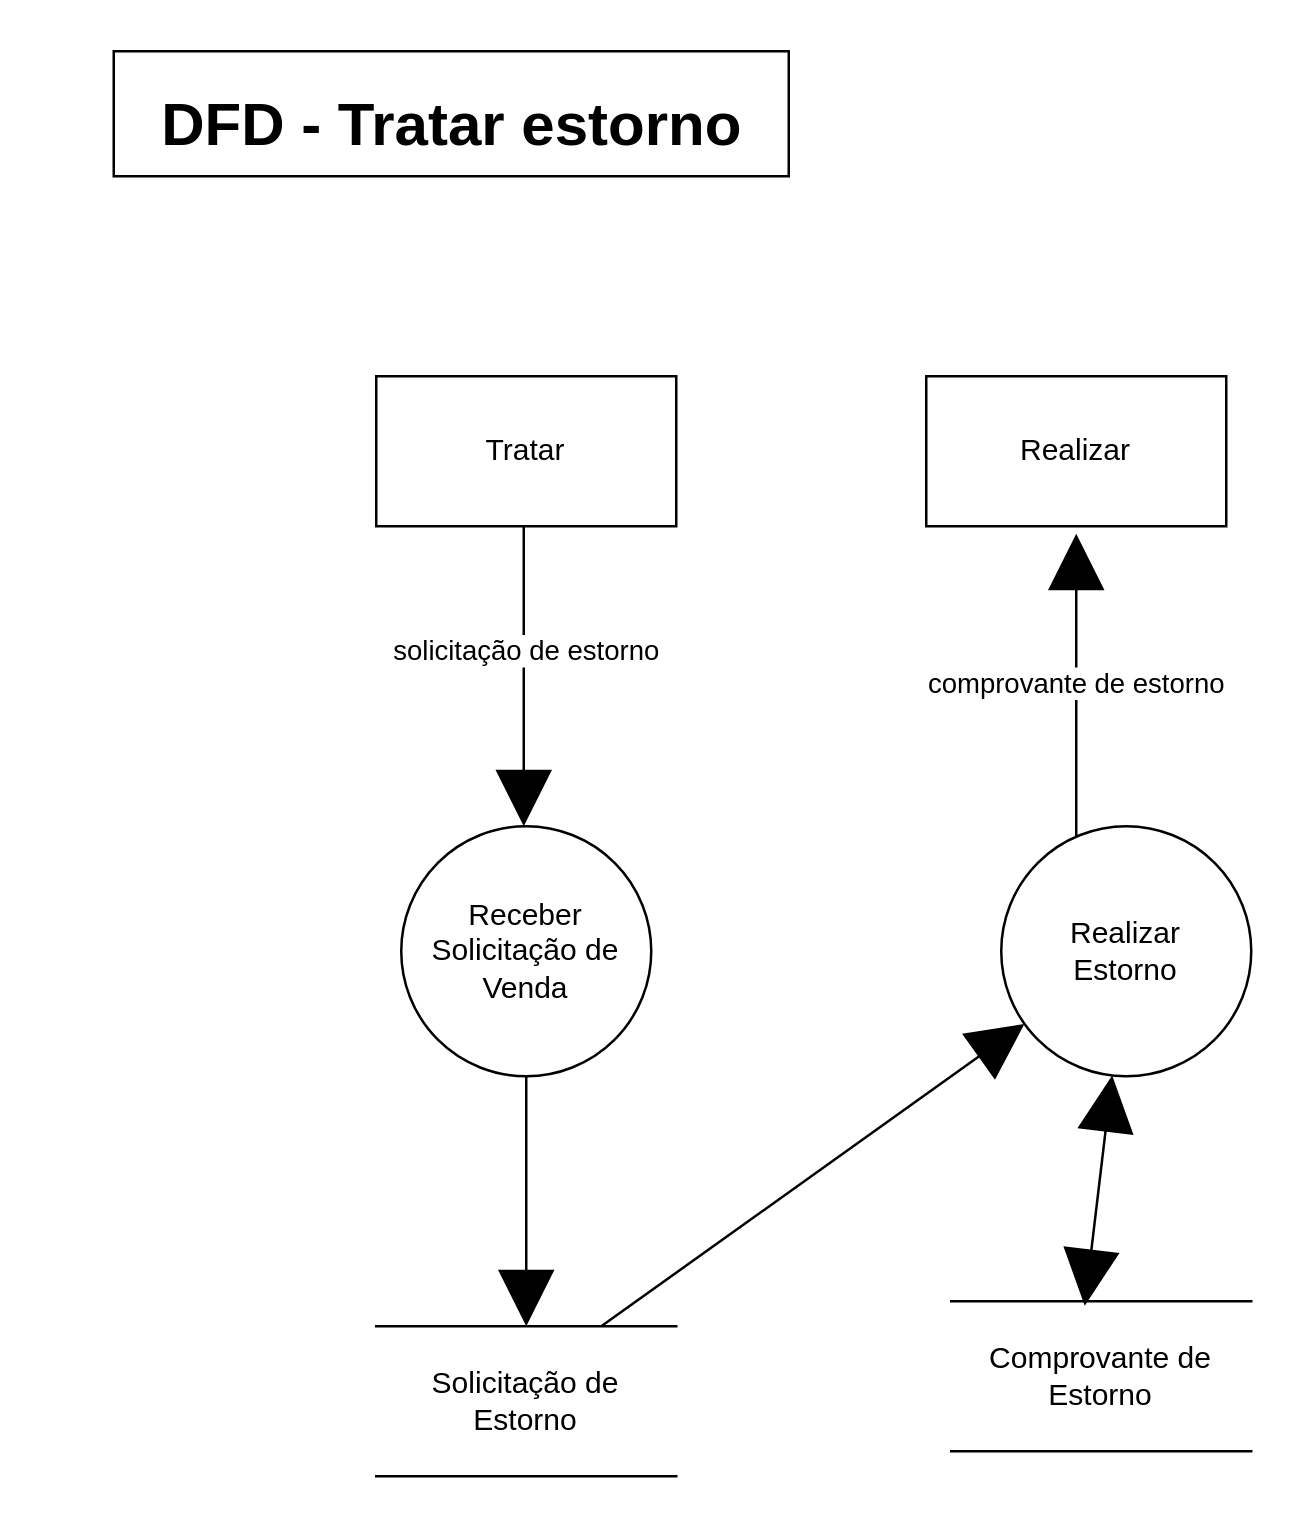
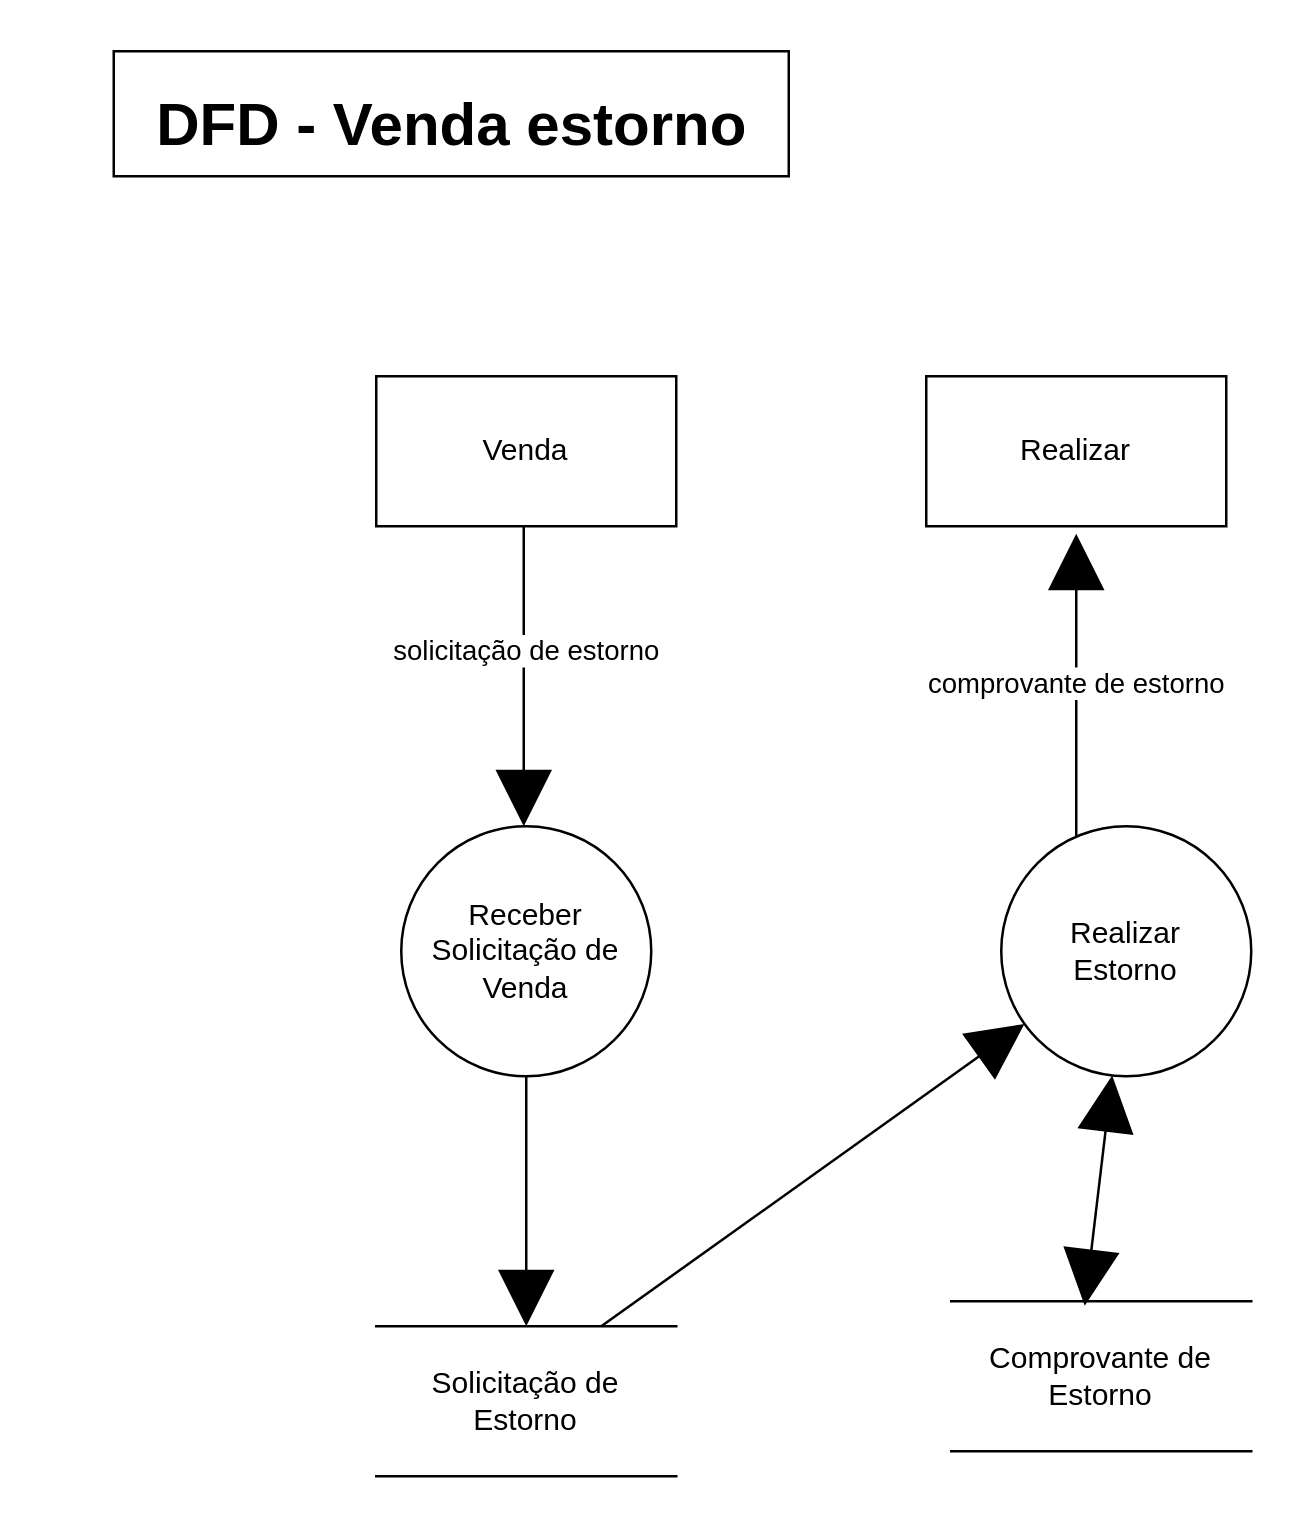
node "DFD - Tratar estorno": label "DFD - Tratar estorno" -> "DFD - Venda estorno"
node "Tratar": label "Tratar" -> "Venda"
